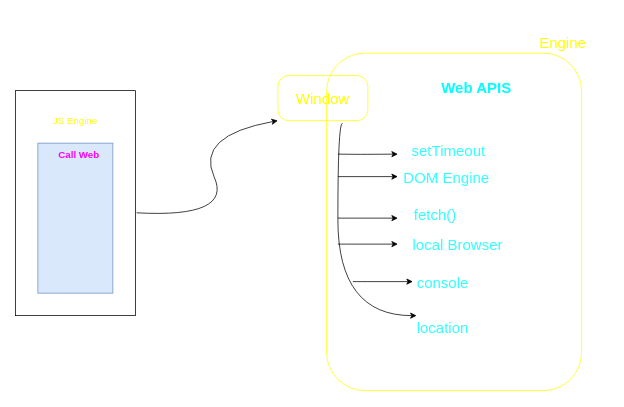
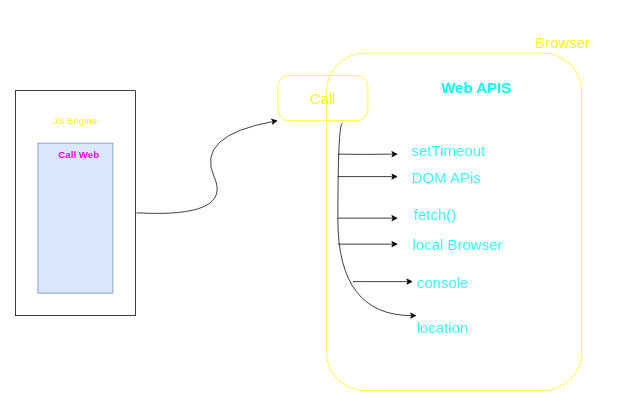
node "Engine": label "Engine" -> "Browser"
node "Window": label "Window" -> "Call"
node "DOM Engine": label "DOM Engine" -> "DOM APis"
